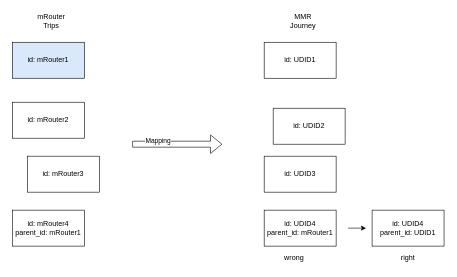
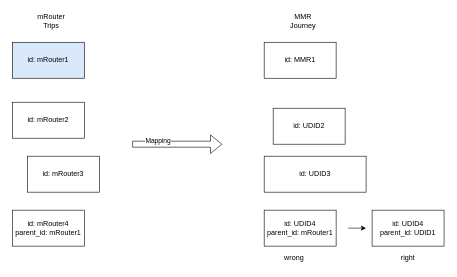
node "id: UDID1": label "id: UDID1" -> "id: MMR1"
node "id: UDID3": size 72x36 -> 102x36
